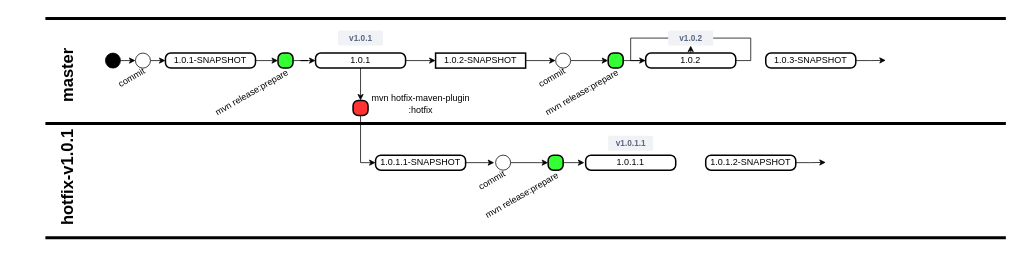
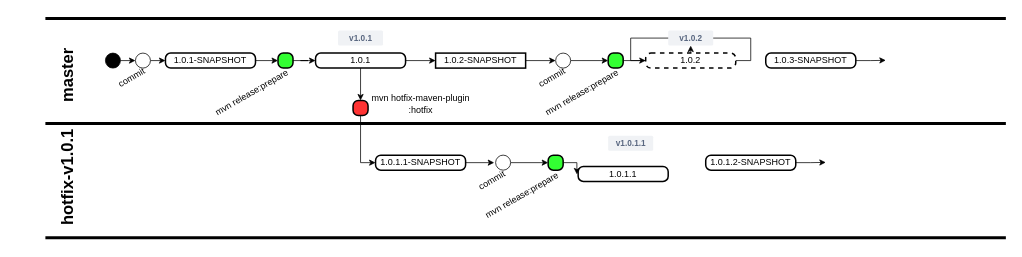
node "1.0.2": style solid -> dashed
node "1.0.1.1": moved (630, 162) -> (623, 174)
